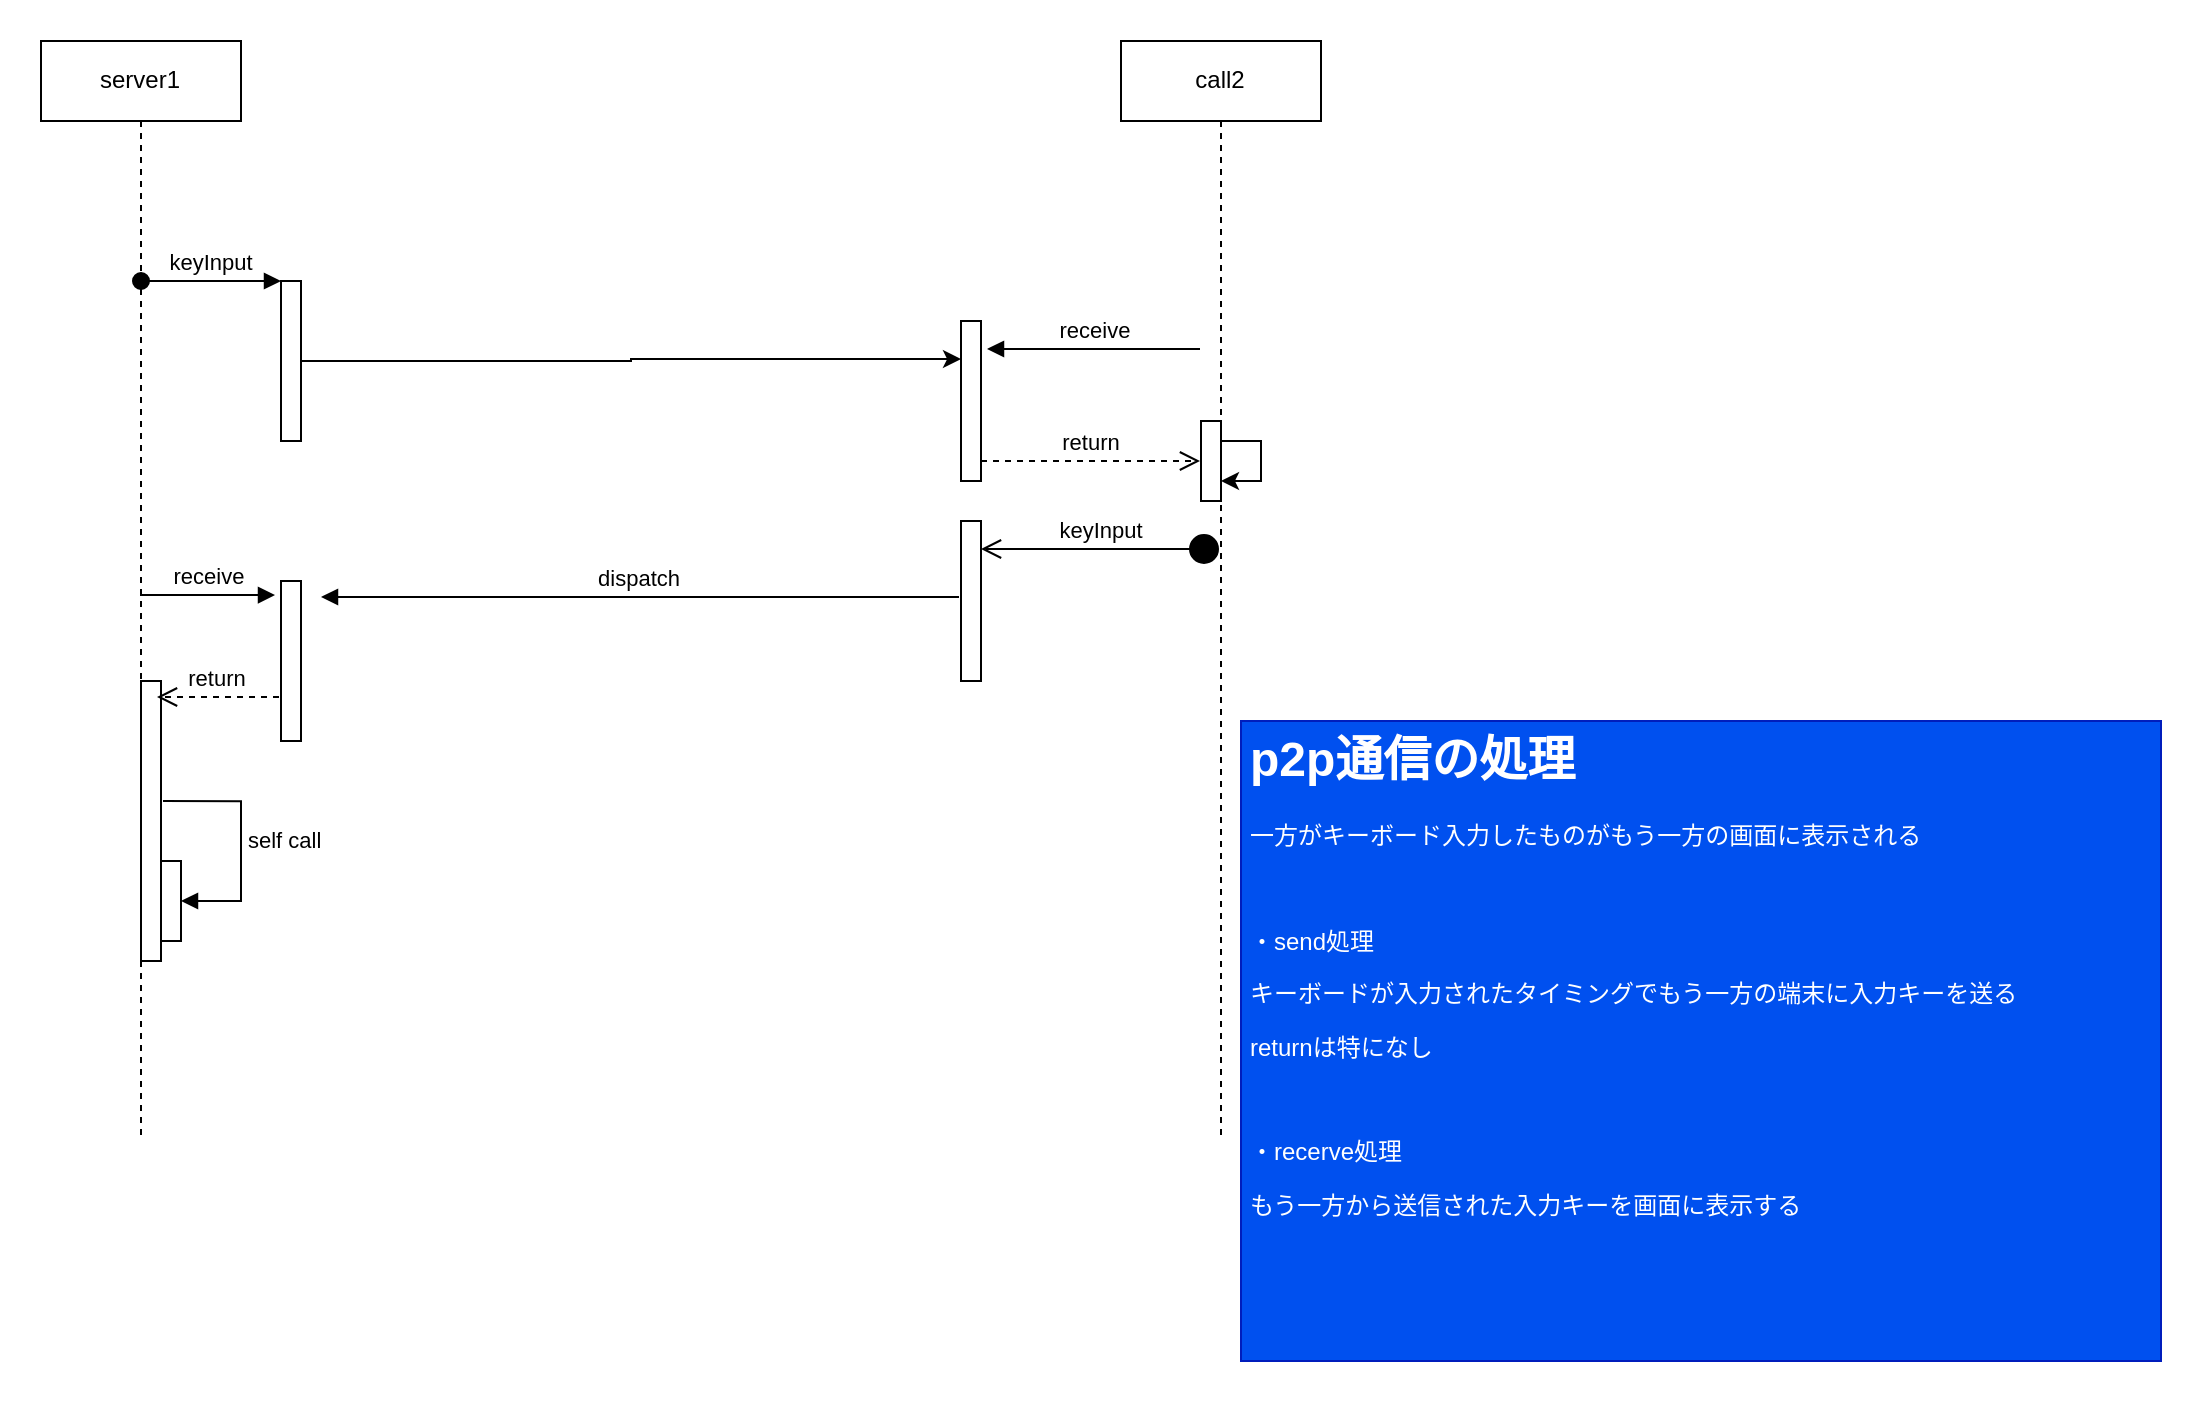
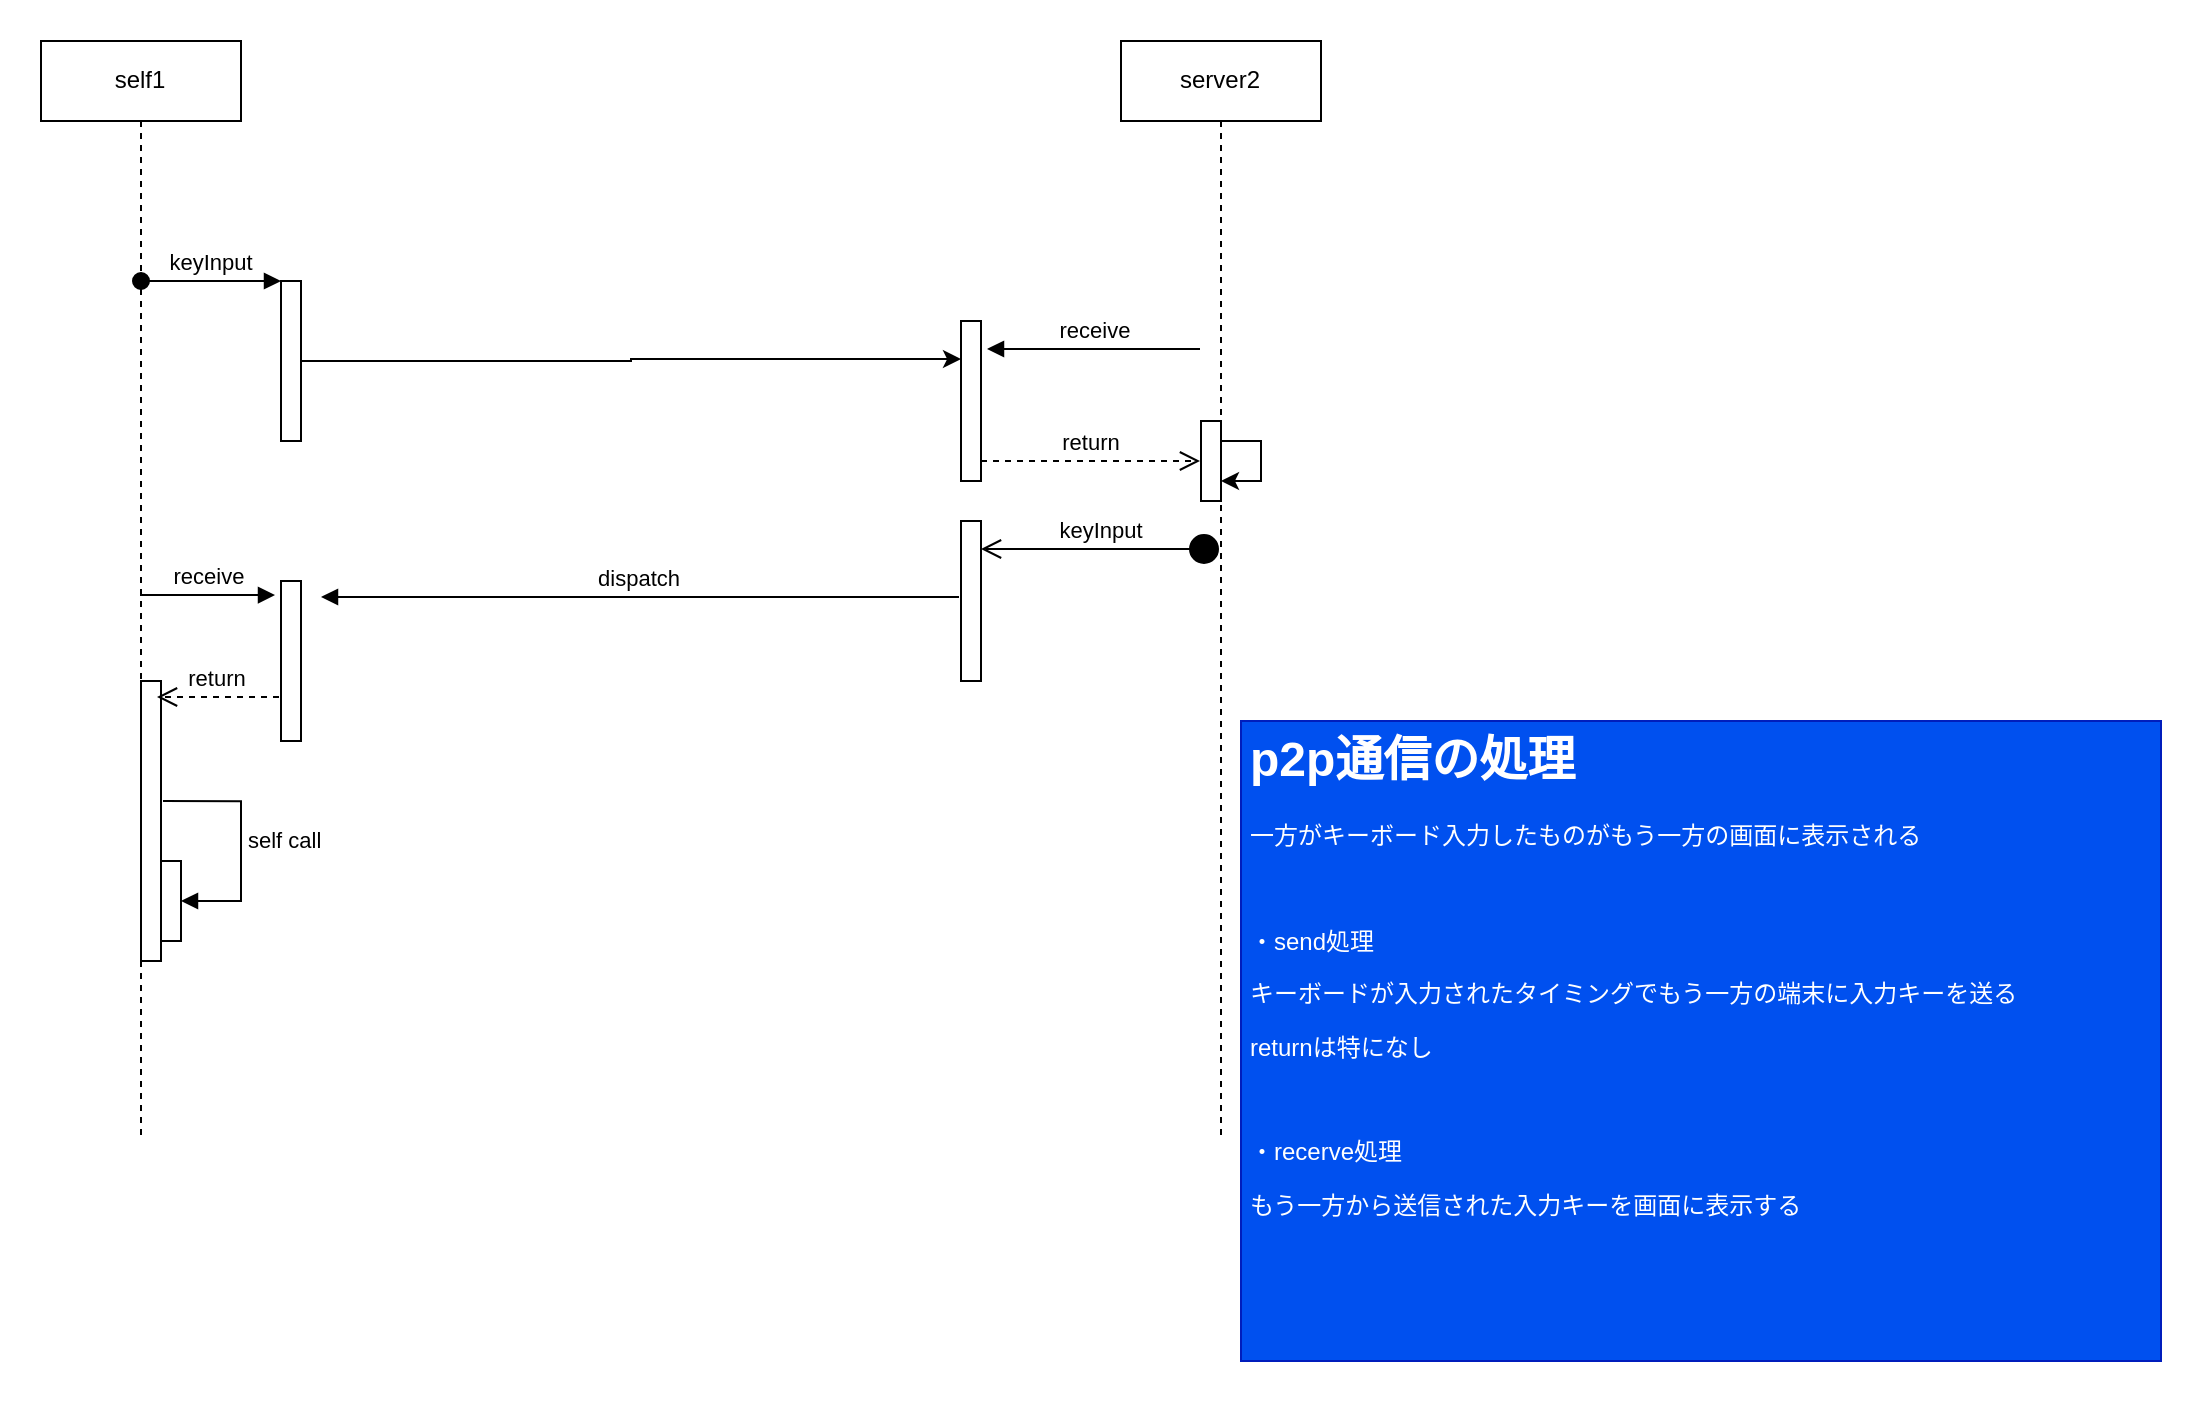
node "server1": label "server1" -> "self1"
node "call2": label "call2" -> "server2"
